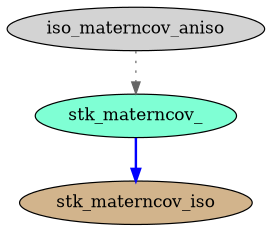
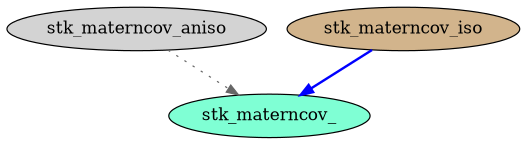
node "iso_materncov_aniso": label "iso_materncov_aniso" -> "stk_materncov_aniso"
edge "stk_materncov_" -> "stk_materncov_iso": reversed
